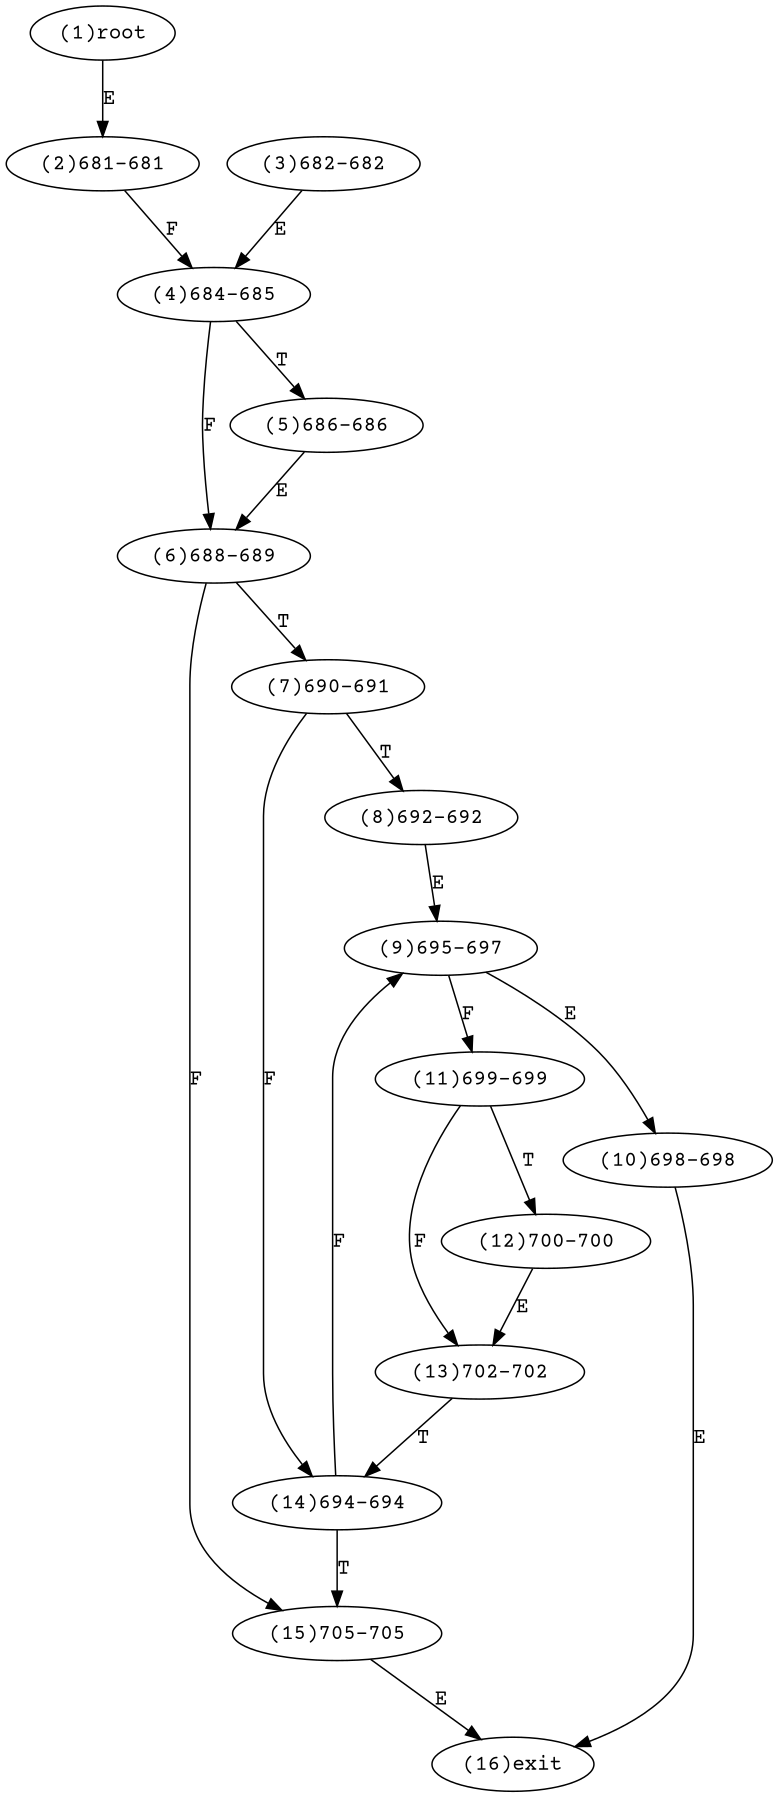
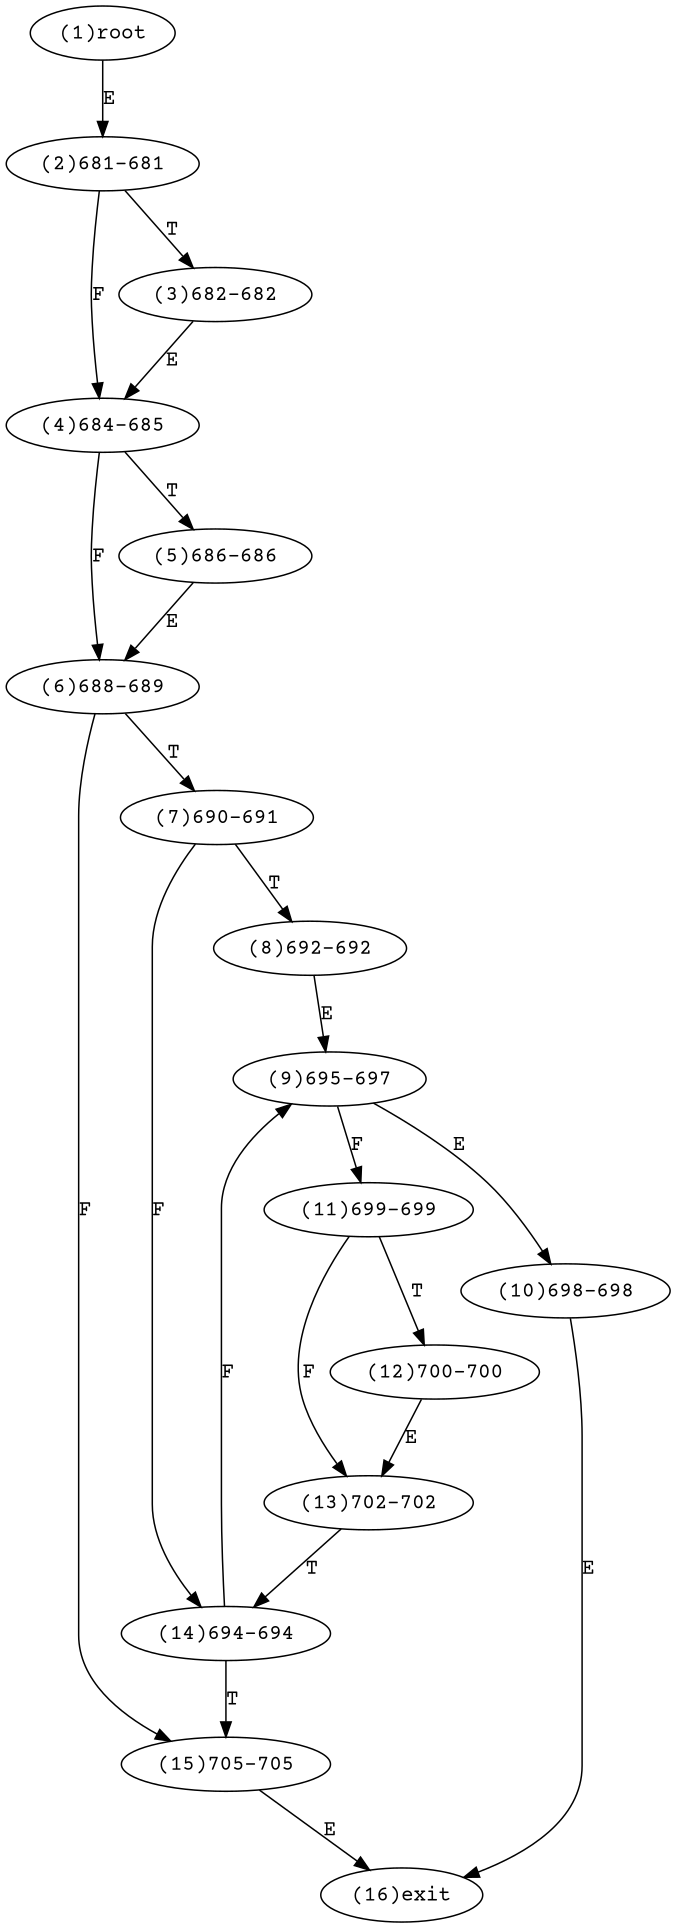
edge "(2)681-681" -> "(3)682-682": added, label "T"
